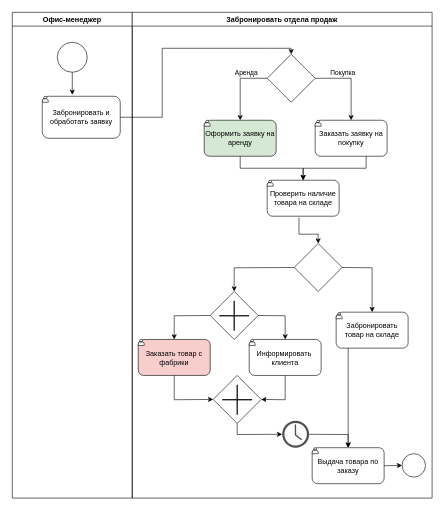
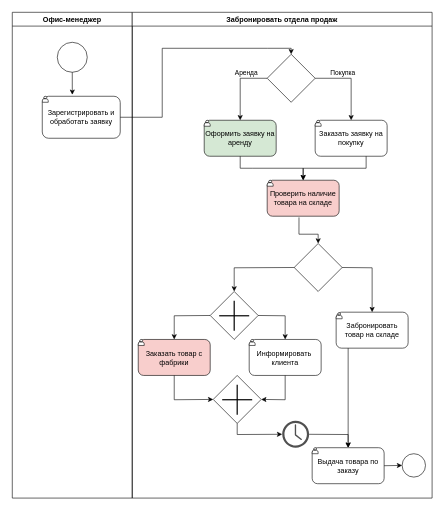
node "Забронировать и обработать заявку": label "Забронировать и обработать заявку" -> "Зарегистрировать и обработать заявку"
node "Проверить наличие товара на складе": fillcolor #ffffff -> #f8cecc
